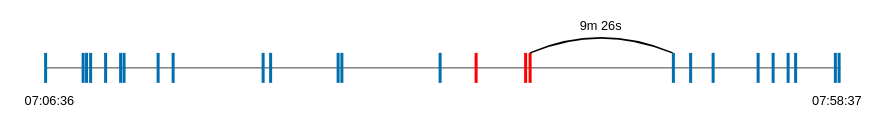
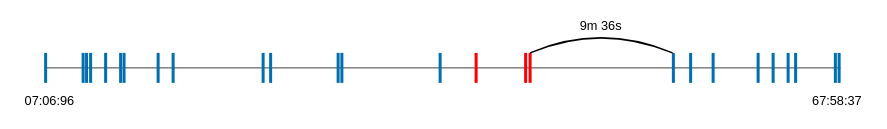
node "9m 26s": label "9m 26s" -> "9m 36s"
node "07:06:36": label "07:06:36" -> "07:06:96"
node "07:58:37": label "07:58:37" -> "67:58:37"
